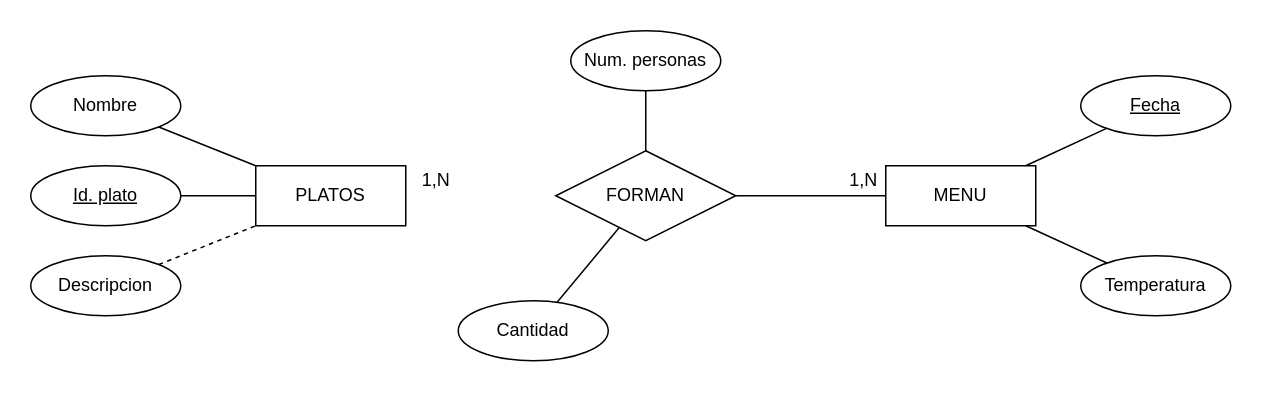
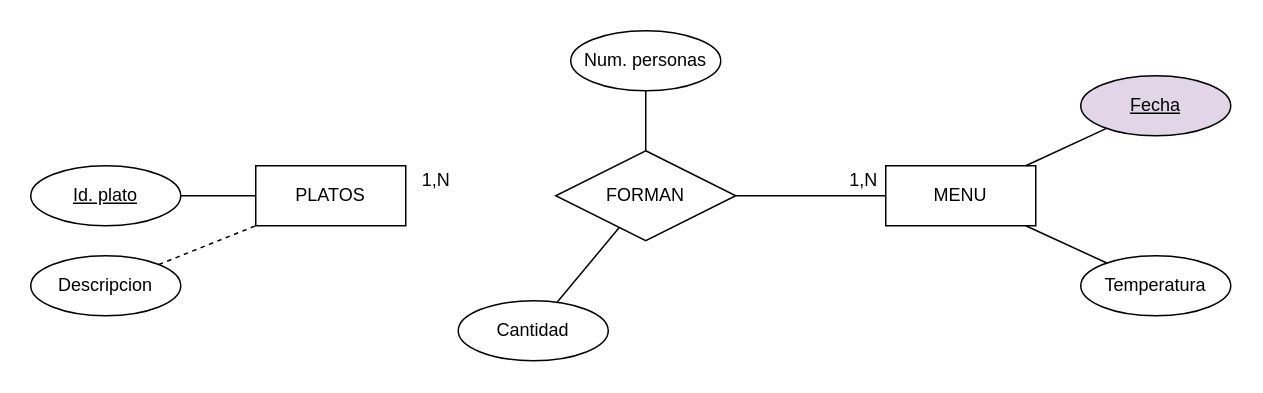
node "Nombre": removed
node "Fecha": fillcolor #ffffff -> #e1d5e7
edge "Nombre" -- "PLATOS": removed
